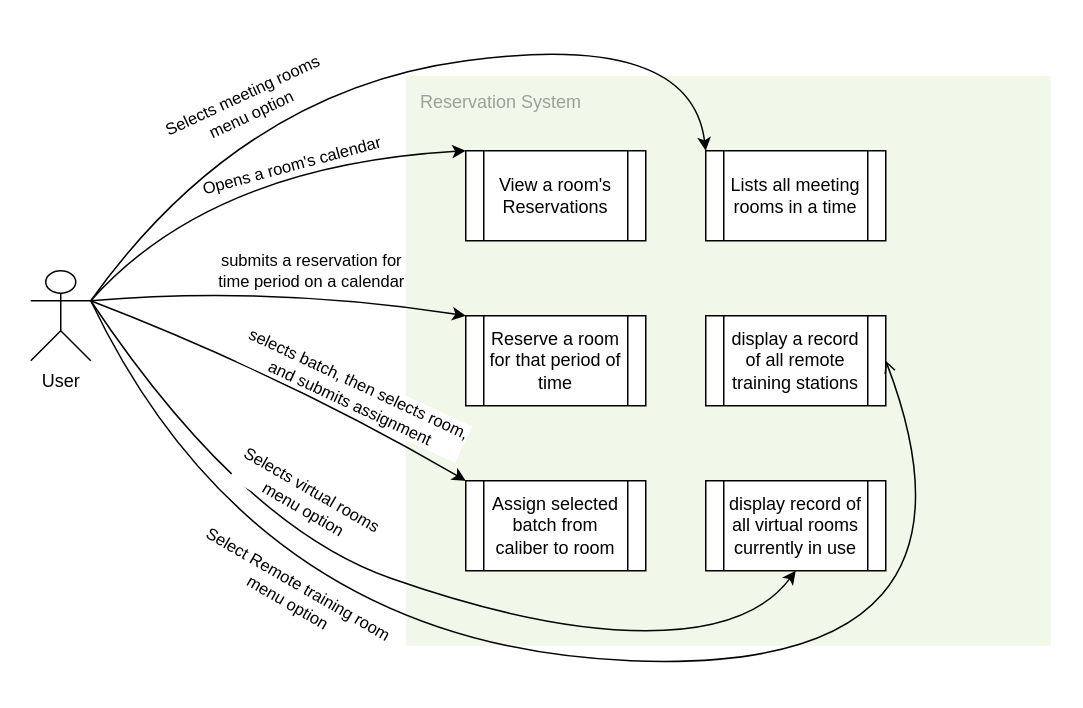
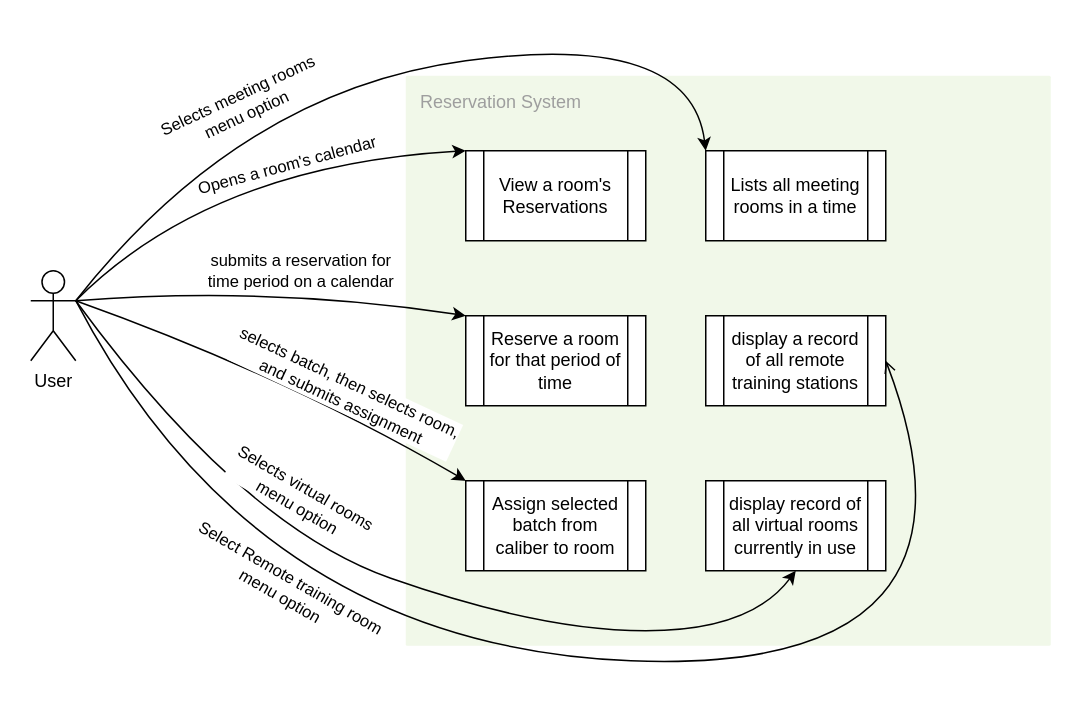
node "User": size 60x90 -> 45x90
